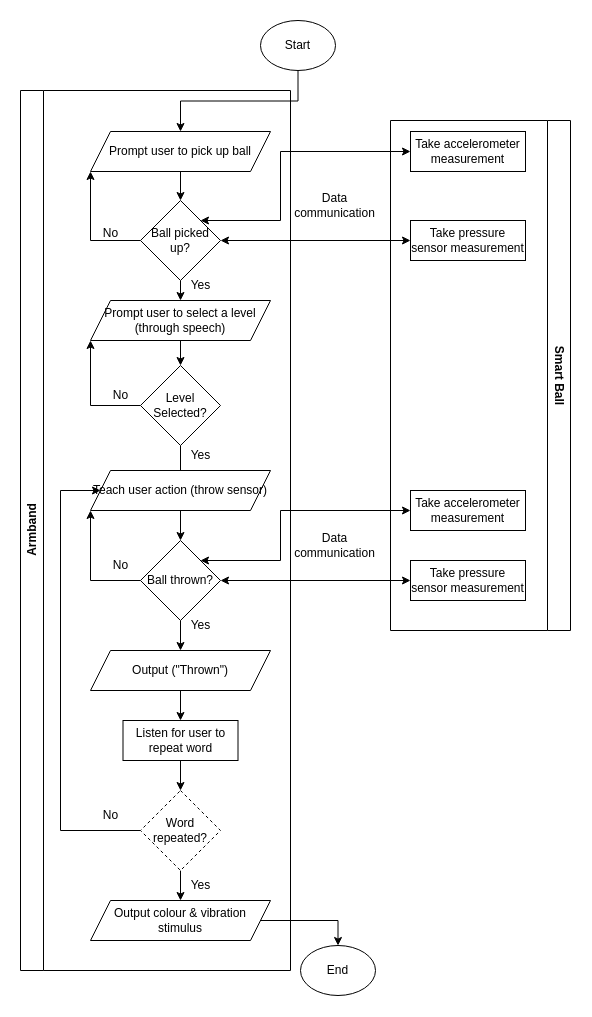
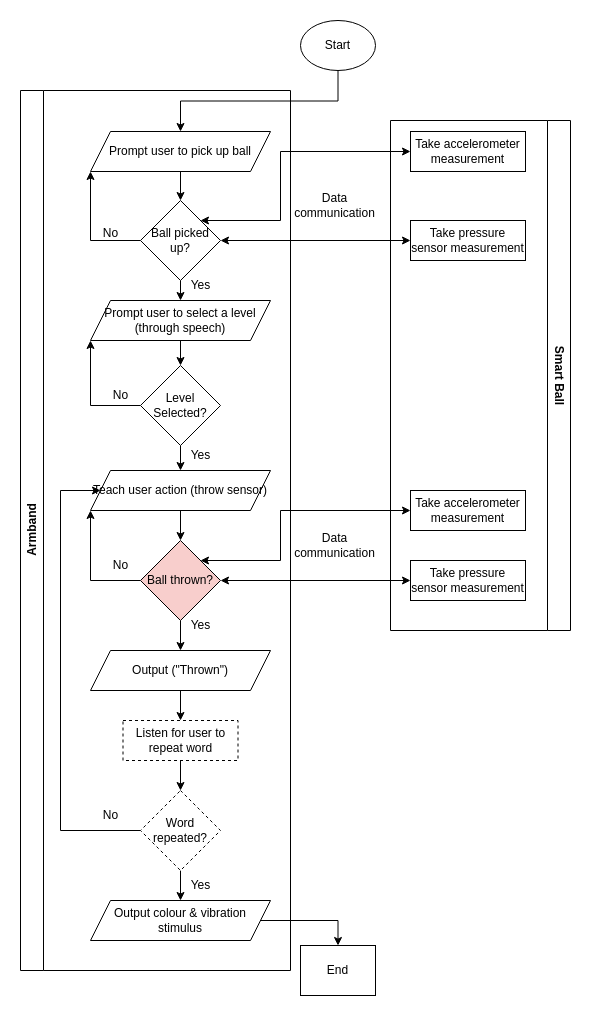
node "Start": moved (298, 46) -> (338, 46)
edge "Level Selected?" -- "Teach user action (throw sensor)": arrowhead none -> classic
node "Ball thrown?": fillcolor #ffffff -> #f8cecc
node "Listen for user to repeat word": style solid -> dashed
node "End": shape ellipse -> rectangle
